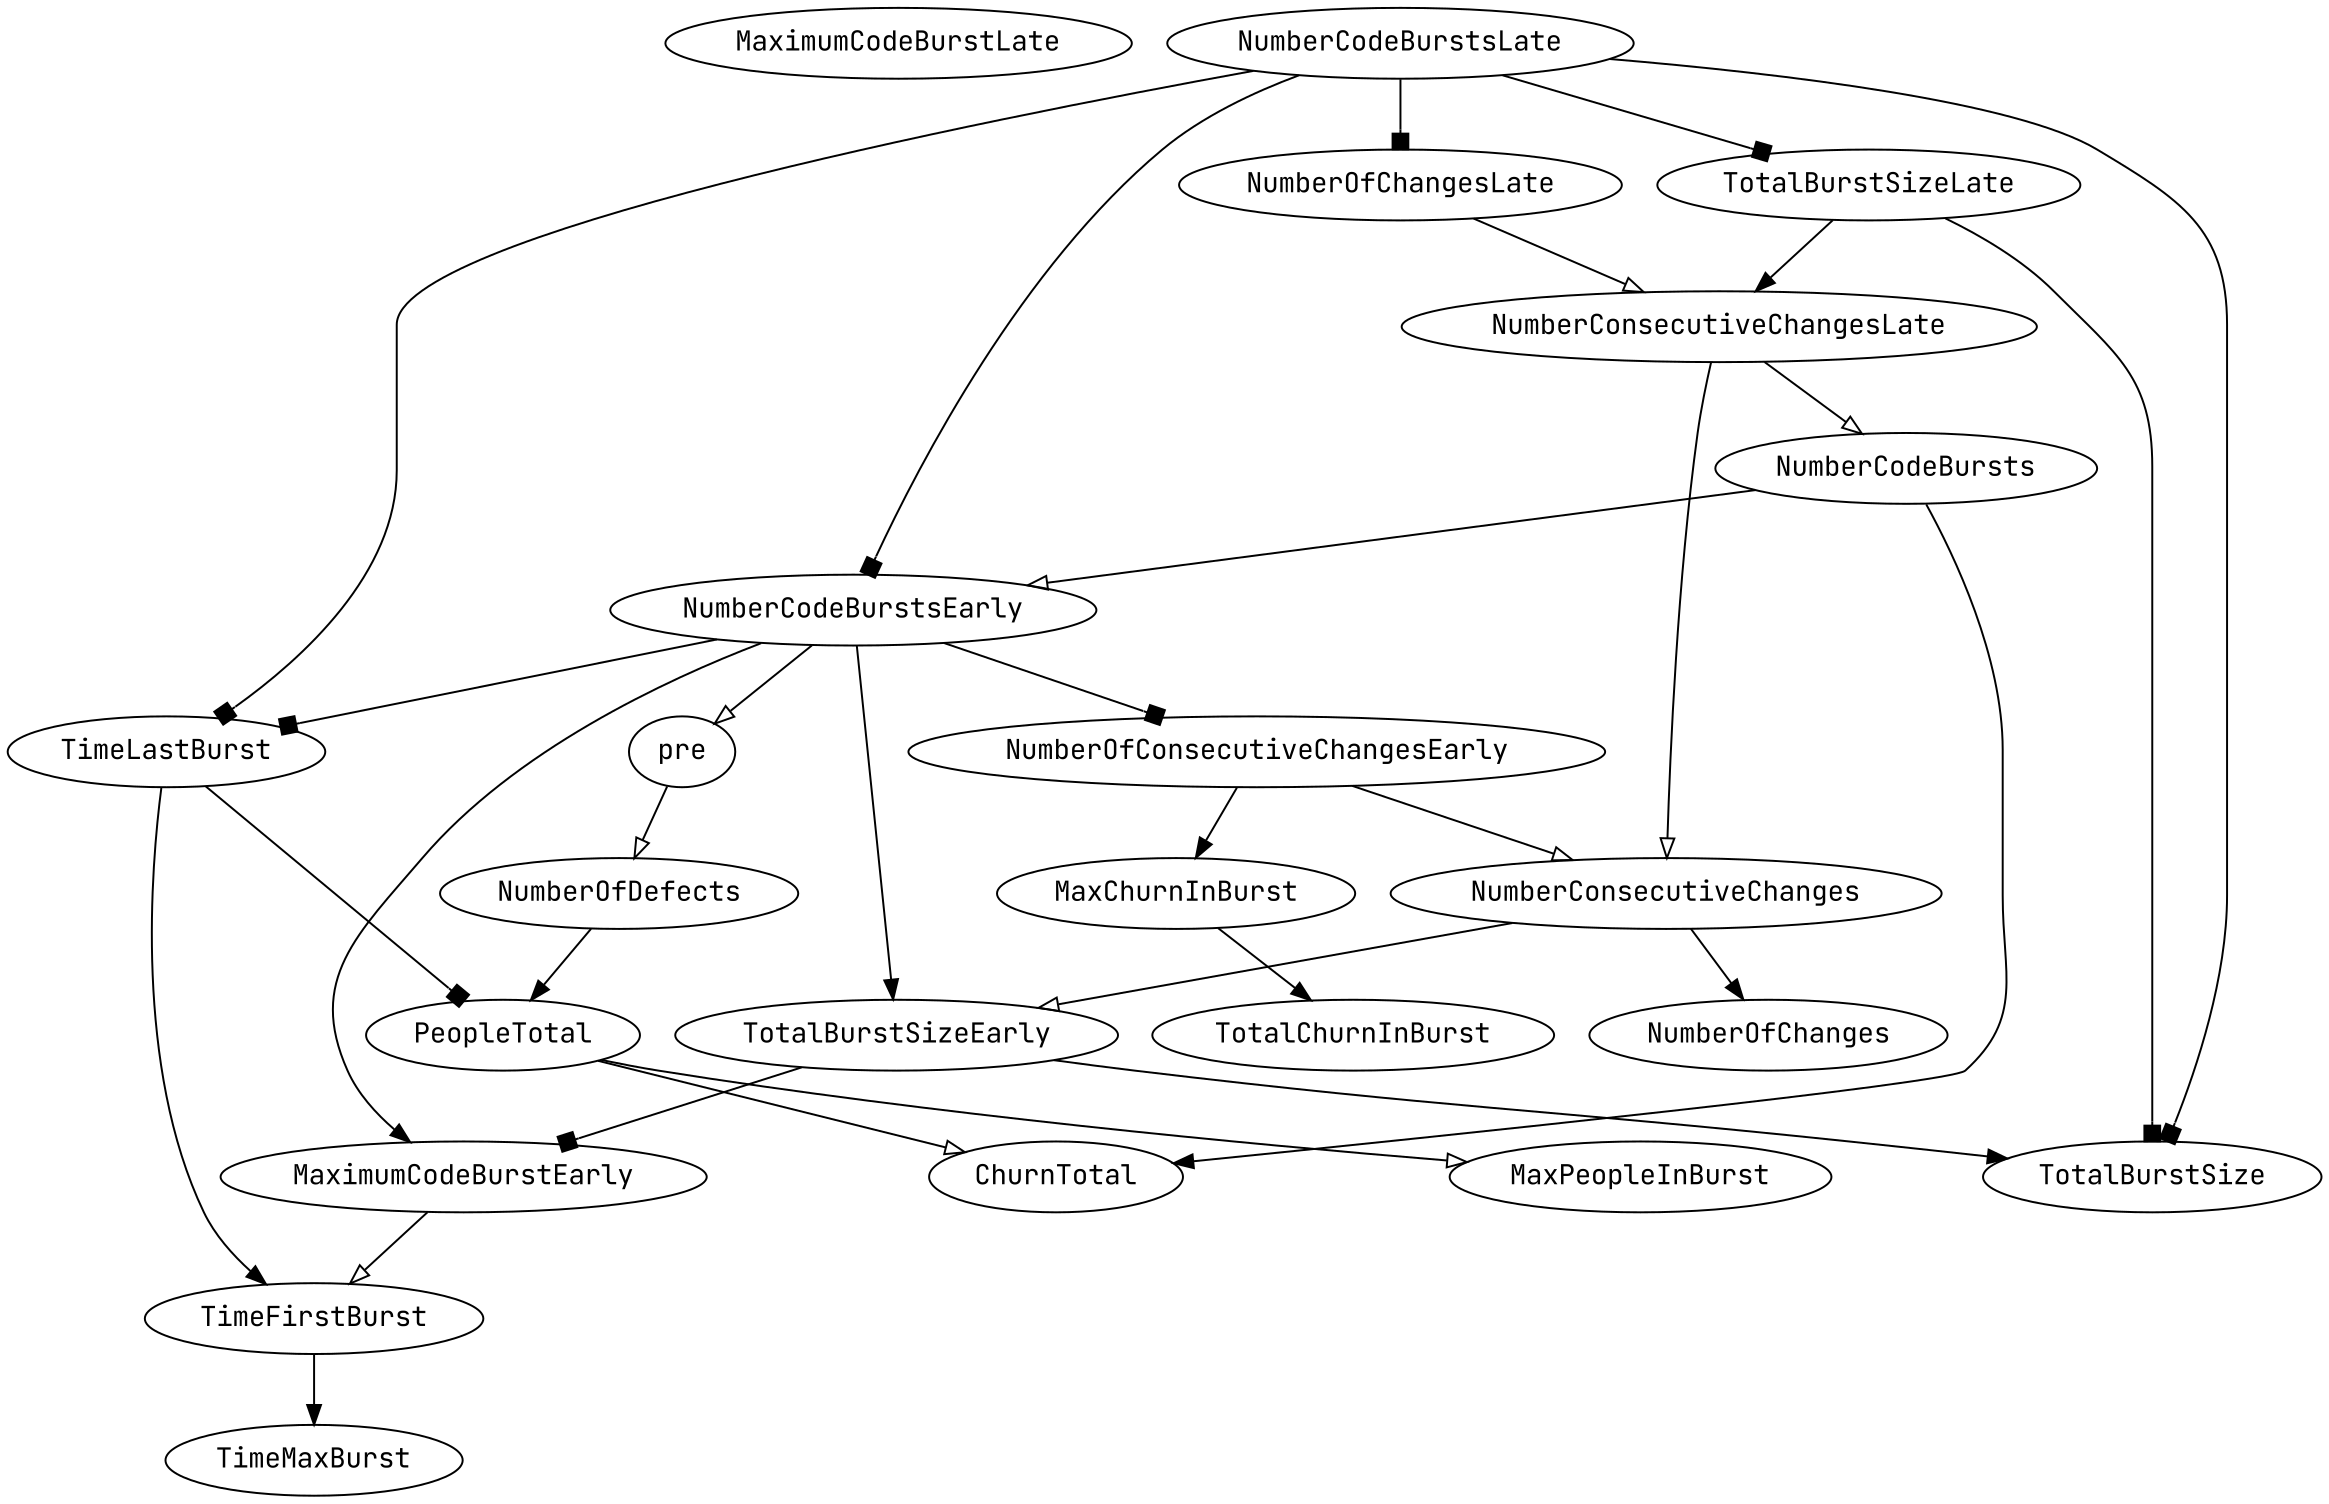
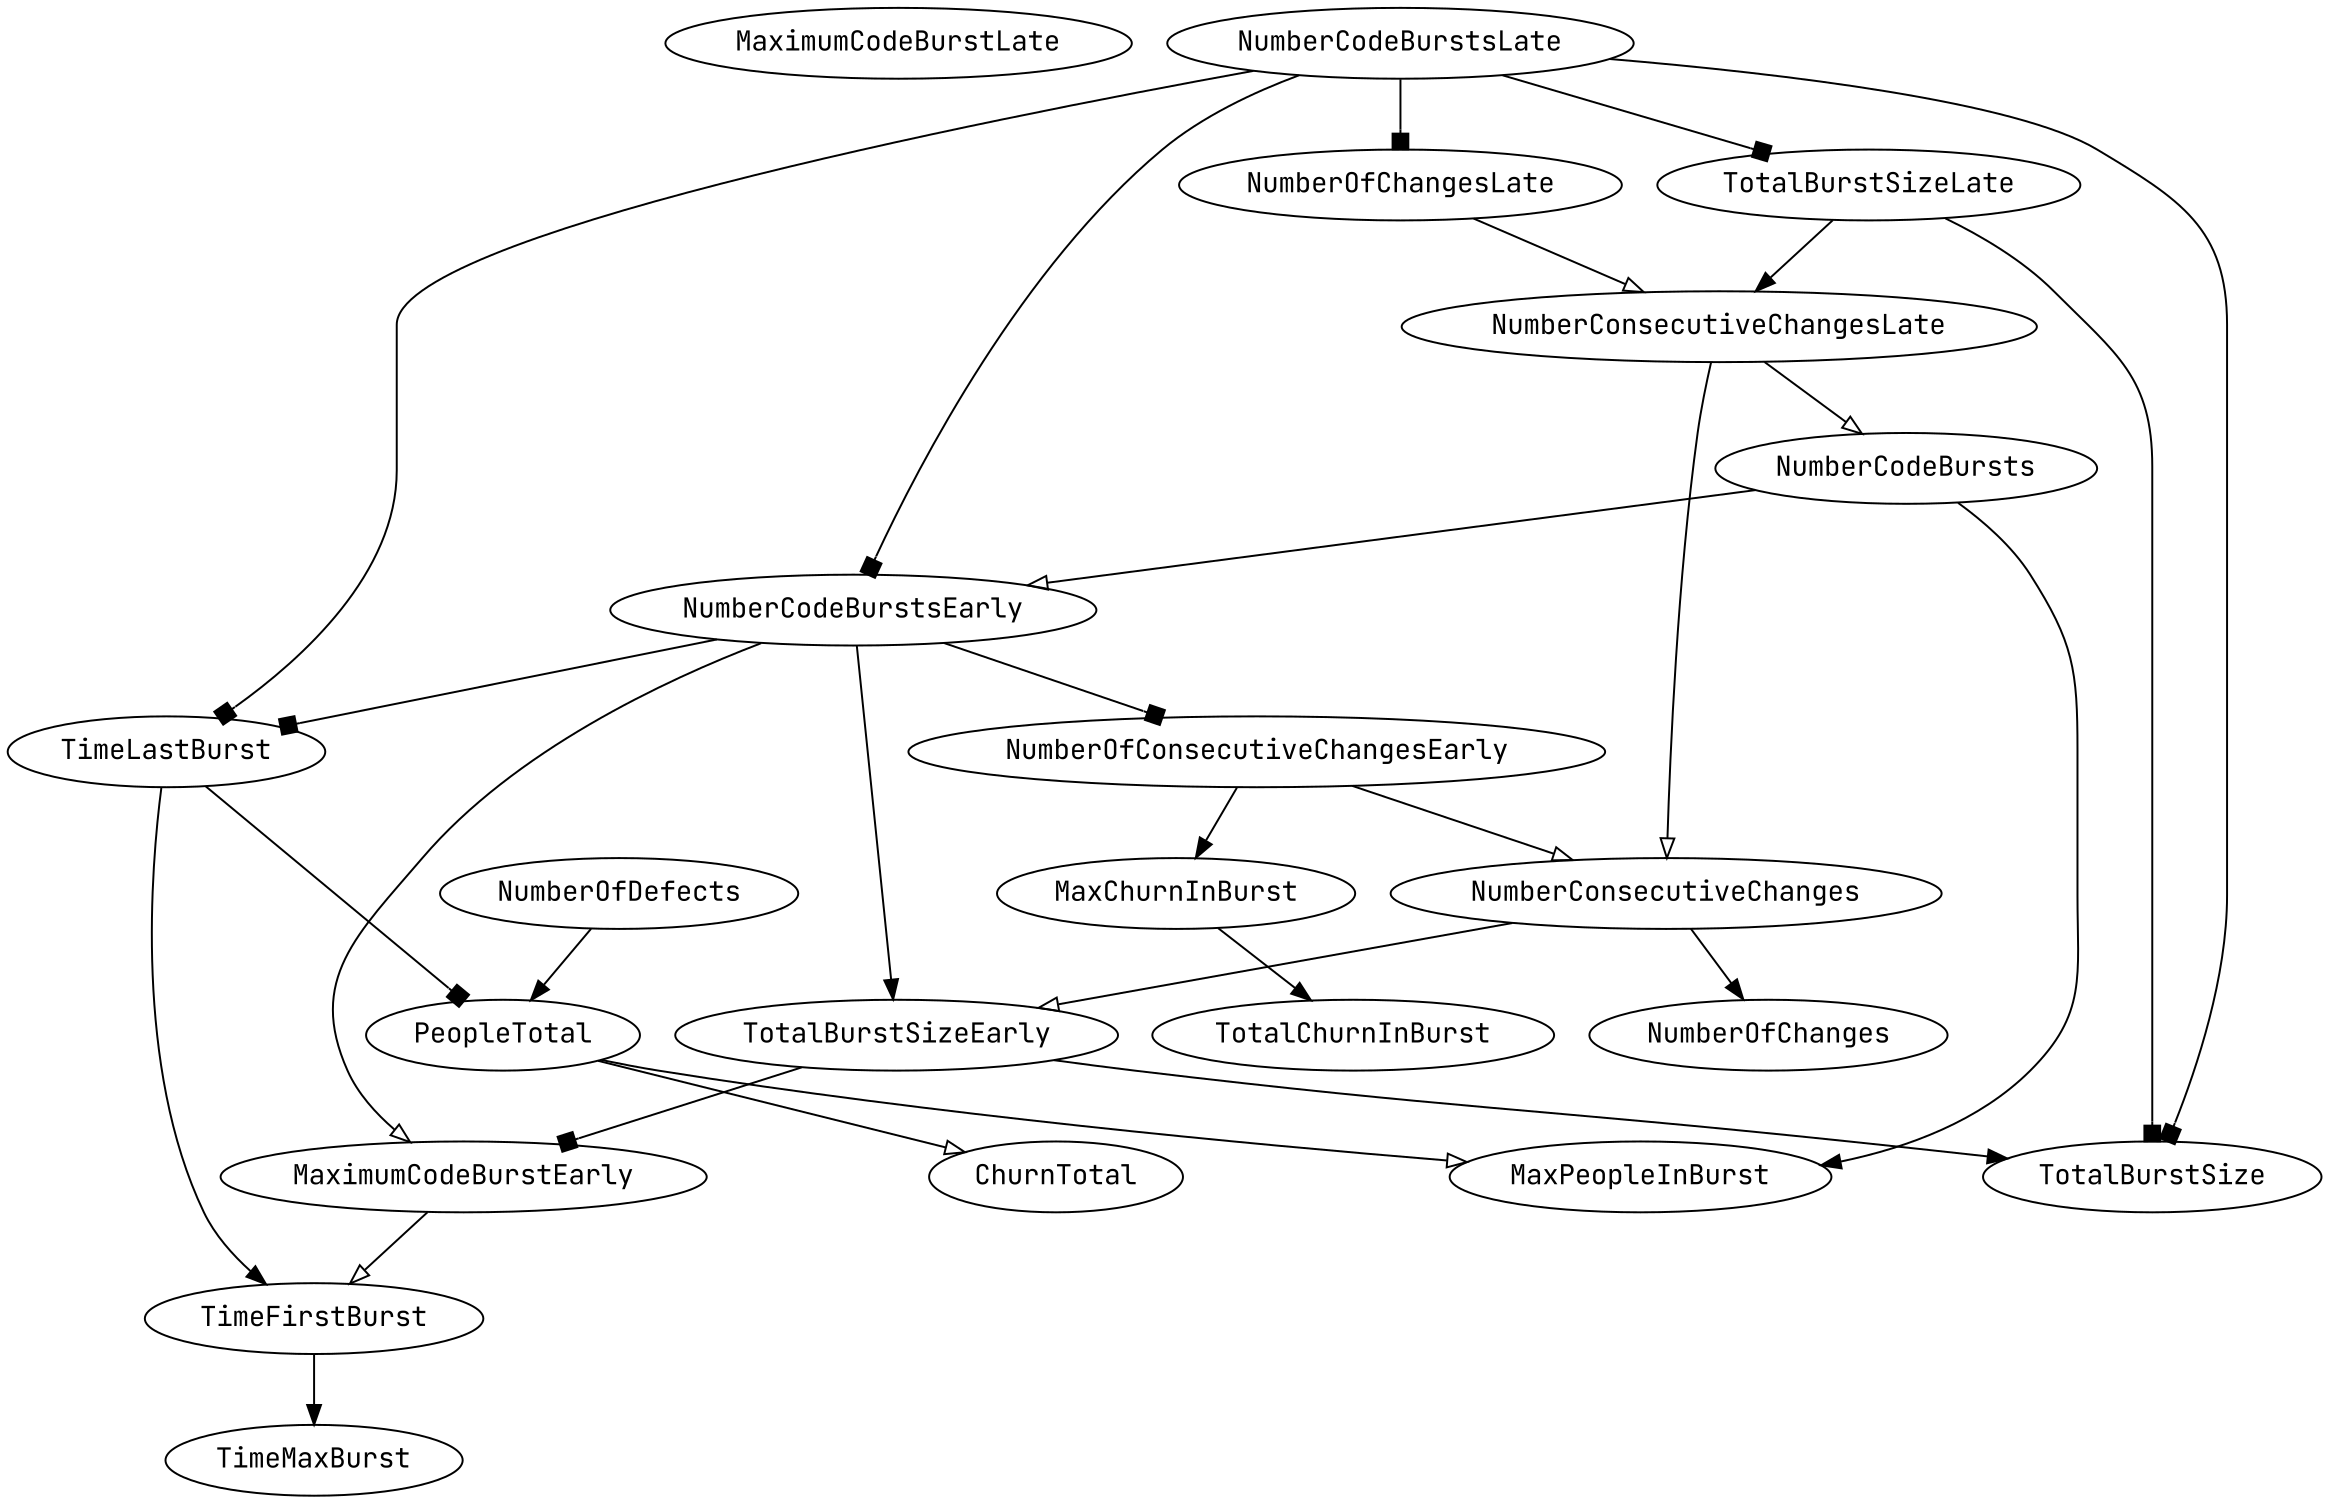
node "pre": removed
edge "NumberCodeBurstsEarly" -> "MaximumCodeBurstEarly": arrowhead normal -> onormal
edge "NumberCodeBursts" -> "ChurnTotal": now "NumberCodeBursts" -> "MaxPeopleInBurst"
